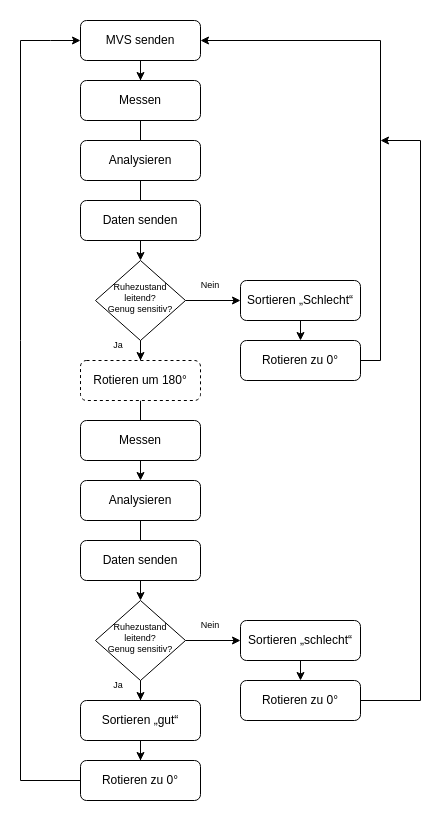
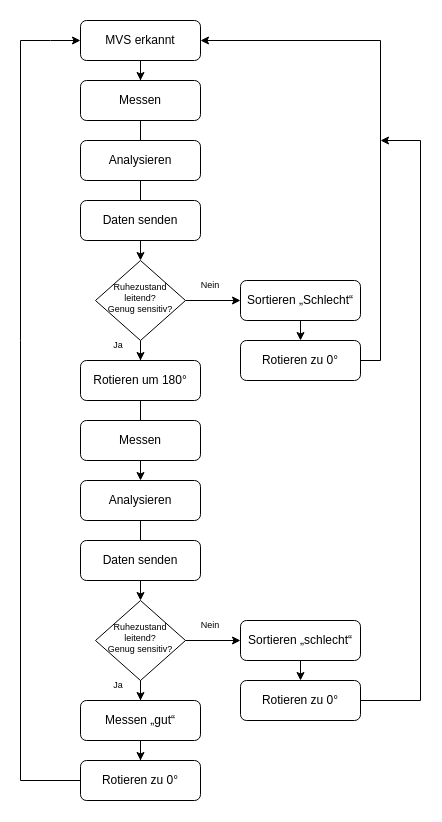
node "MVS senden": label "MVS senden" -> "MVS erkannt"
node "Rotieren um 180°": style dashed -> solid
node "Sortieren „gut“": label "Sortieren „gut“" -> "Messen „gut“"
